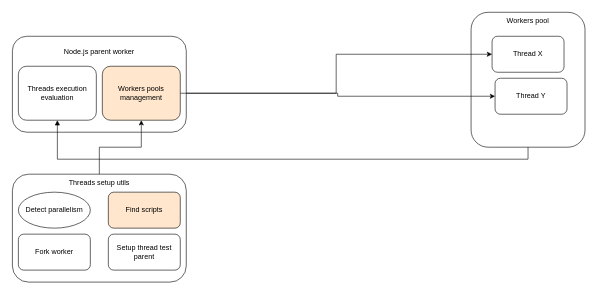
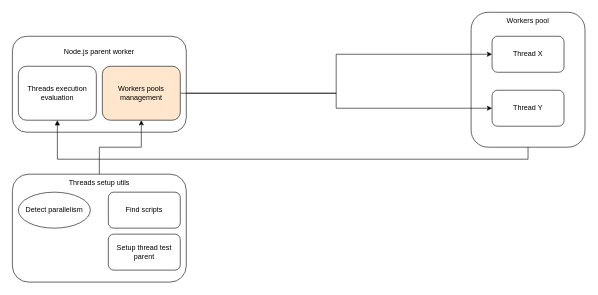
node "Thread Y": moved (531, 96) -> (528, 108)
node "Find scripts": fillcolor #ffe6cc -> #ffffff
node "Fork worker": removed
